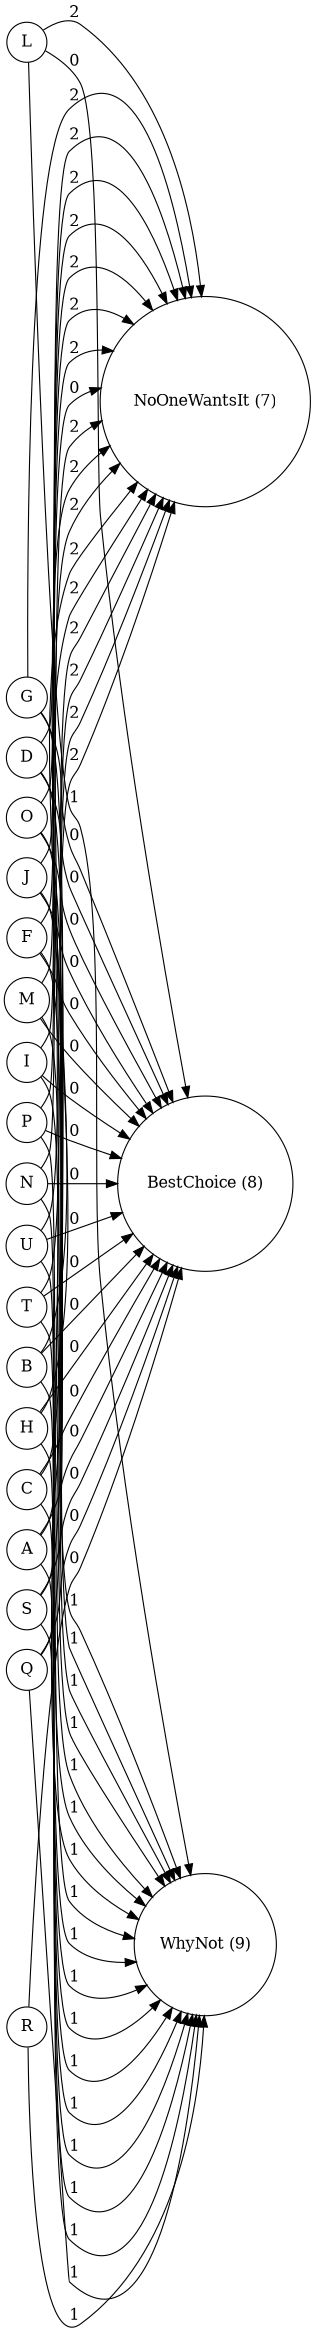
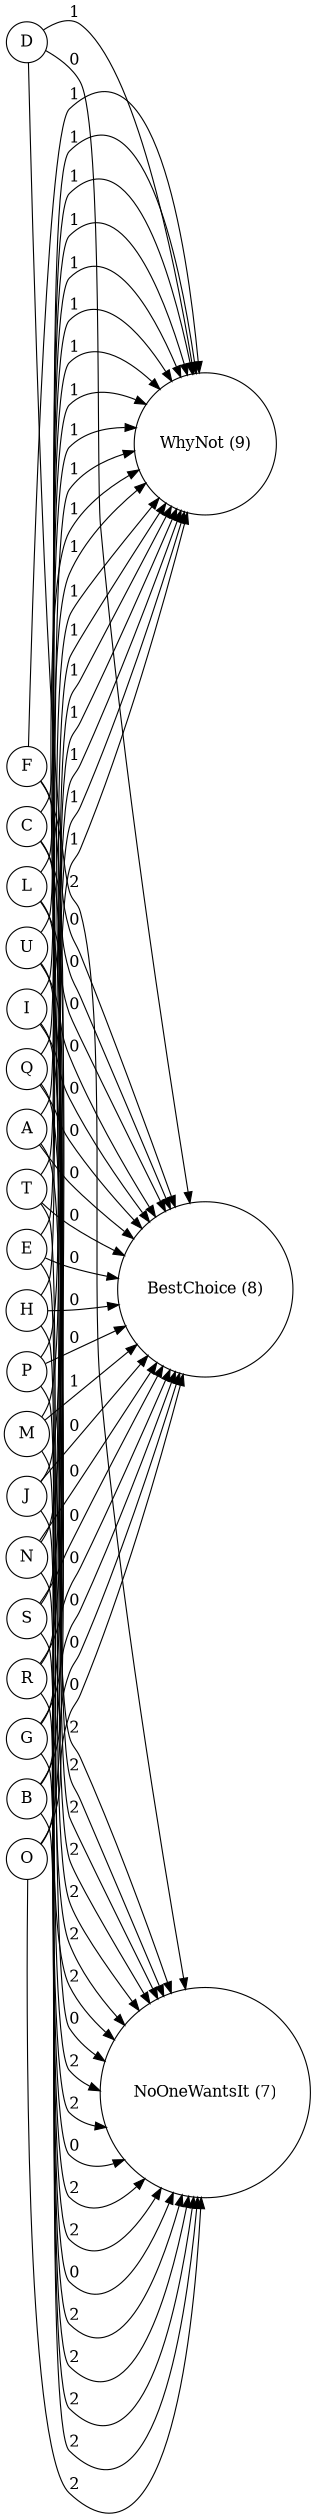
edge "N" -> "NoOneWantsIt (7)": label "2" -> "0"
edge "T" -> "NoOneWantsIt (7)": label "2" -> "0"
edge "M" -> "BestChoice (8)": label "0" -> "1"
node "E": added
edge "R" -> "NoOneWantsIt (7)": added, label "2"
